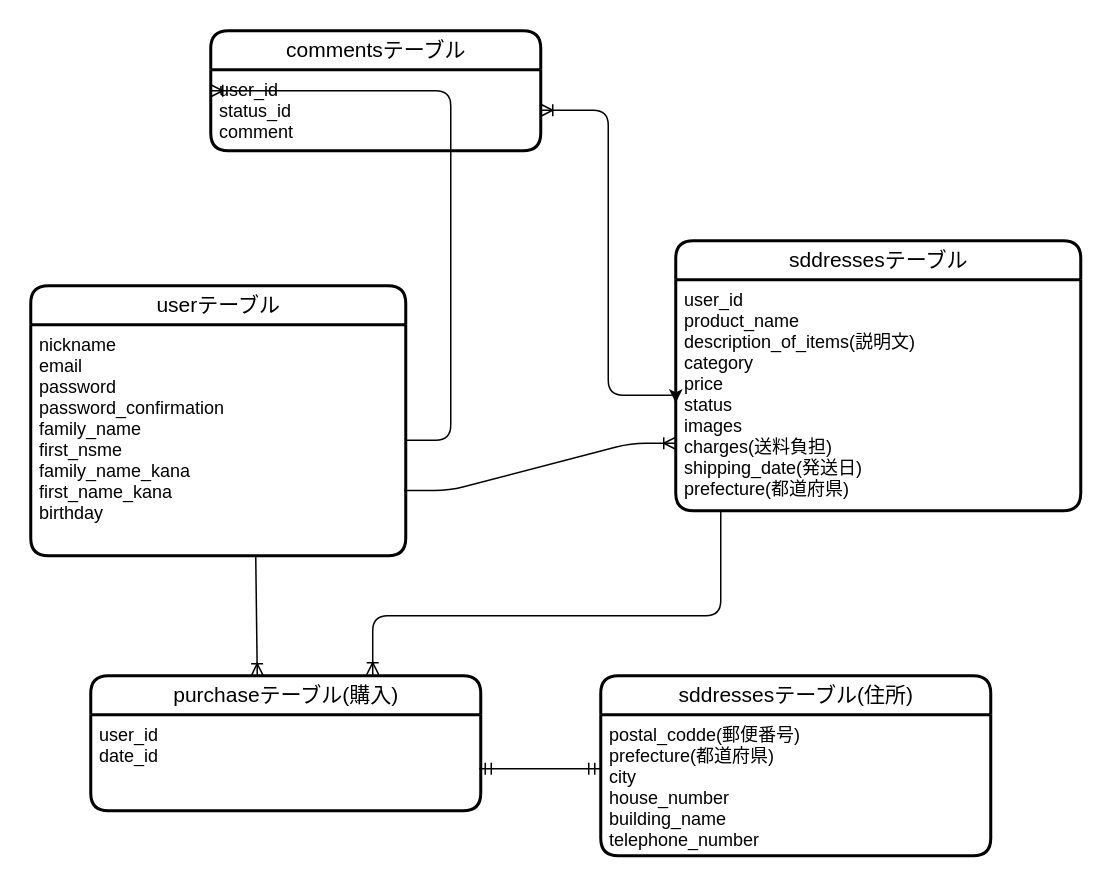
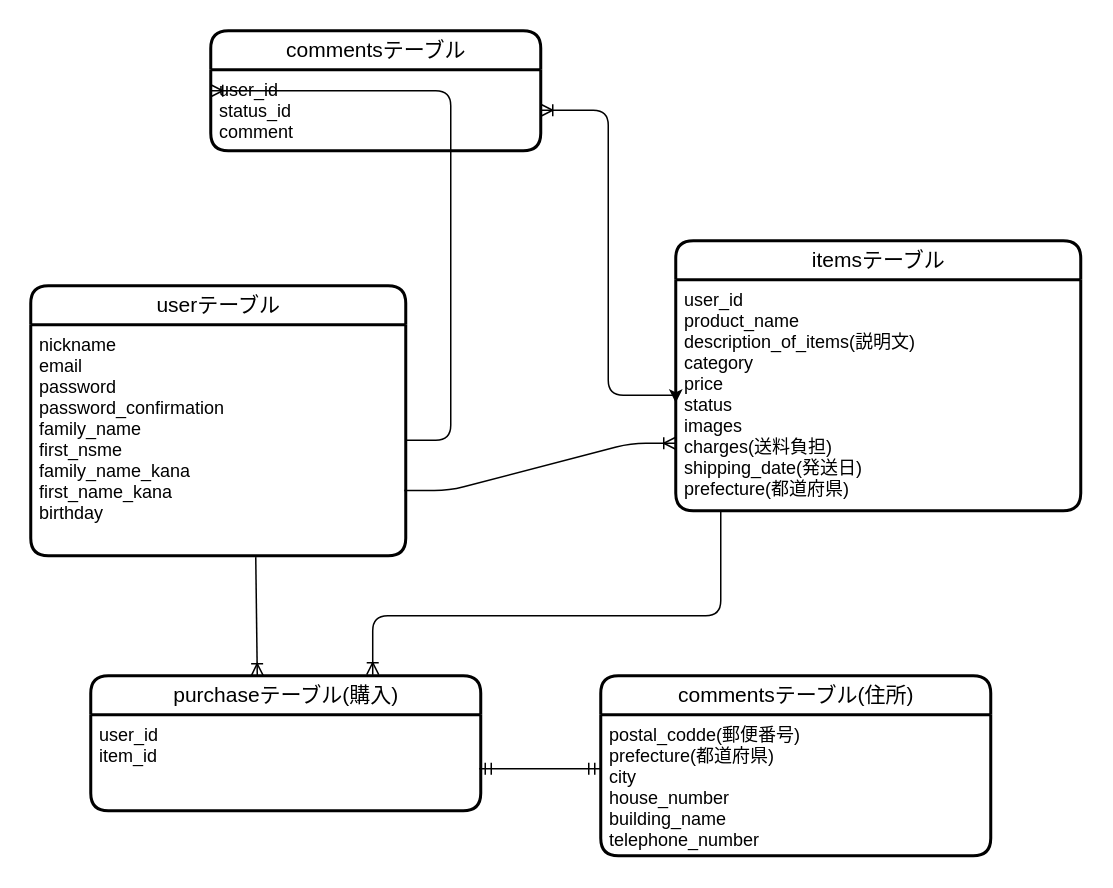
node "sddressesテーブル": label "sddressesテーブル" -> "itemsテーブル"
node "sddressesテーブル(住所)": label "sddressesテーブル(住所)" -> "commentsテーブル(住所)"
node "user_id date_id": label "user_id date_id" -> "user_id item_id"
